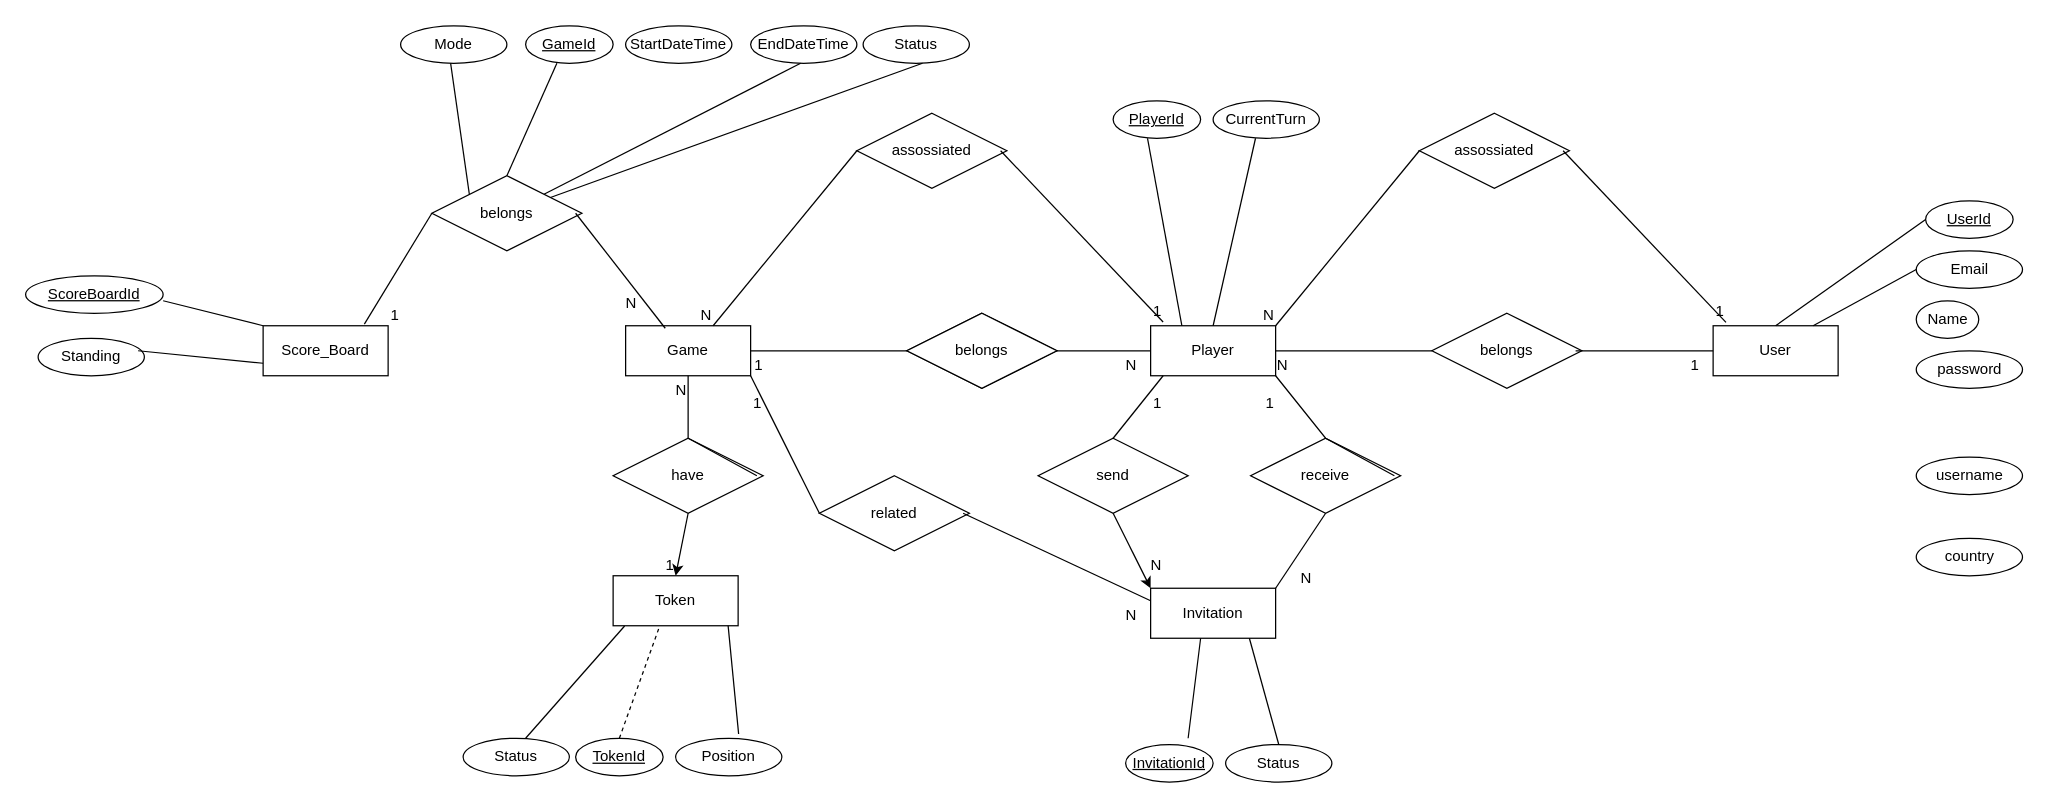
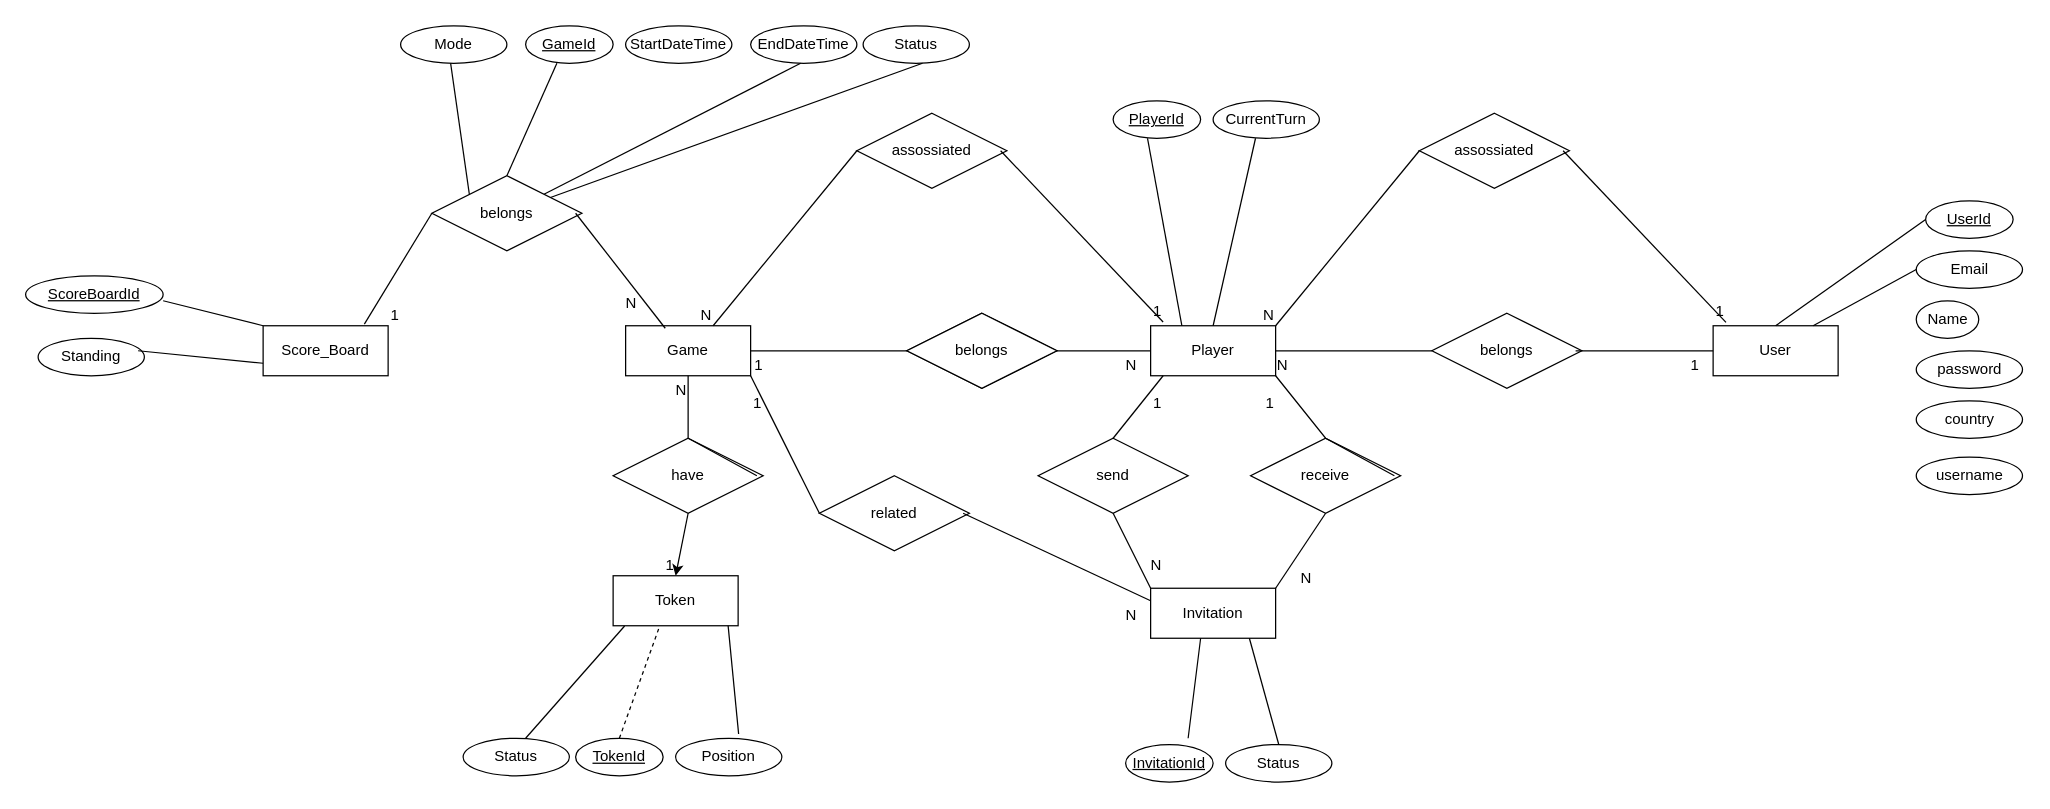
node "country": moved (1969, 557) -> (1969, 419)
edge "send" -> "Invitation": arrowhead classic -> none
